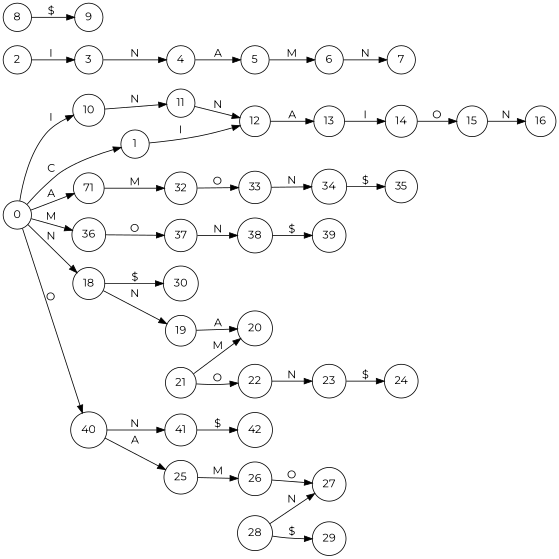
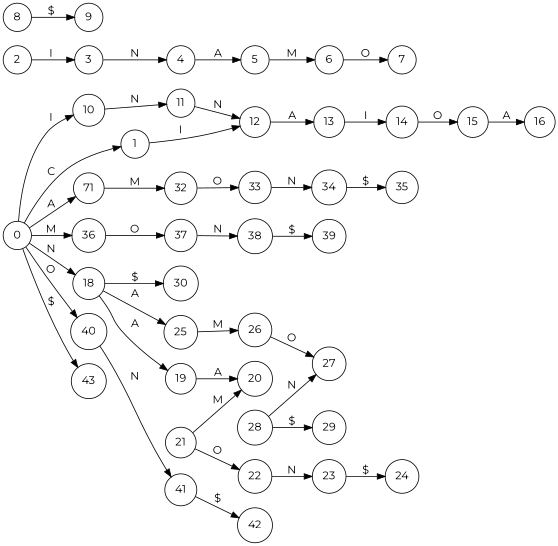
edge "6" -> "7": label "N" -> "O"
edge "15" -> "16": label "N" -> "A"
edge "18" -> "19": label "N" -> "A"
node "43": added
edge "40" -> "25": now "18" -> "25"
